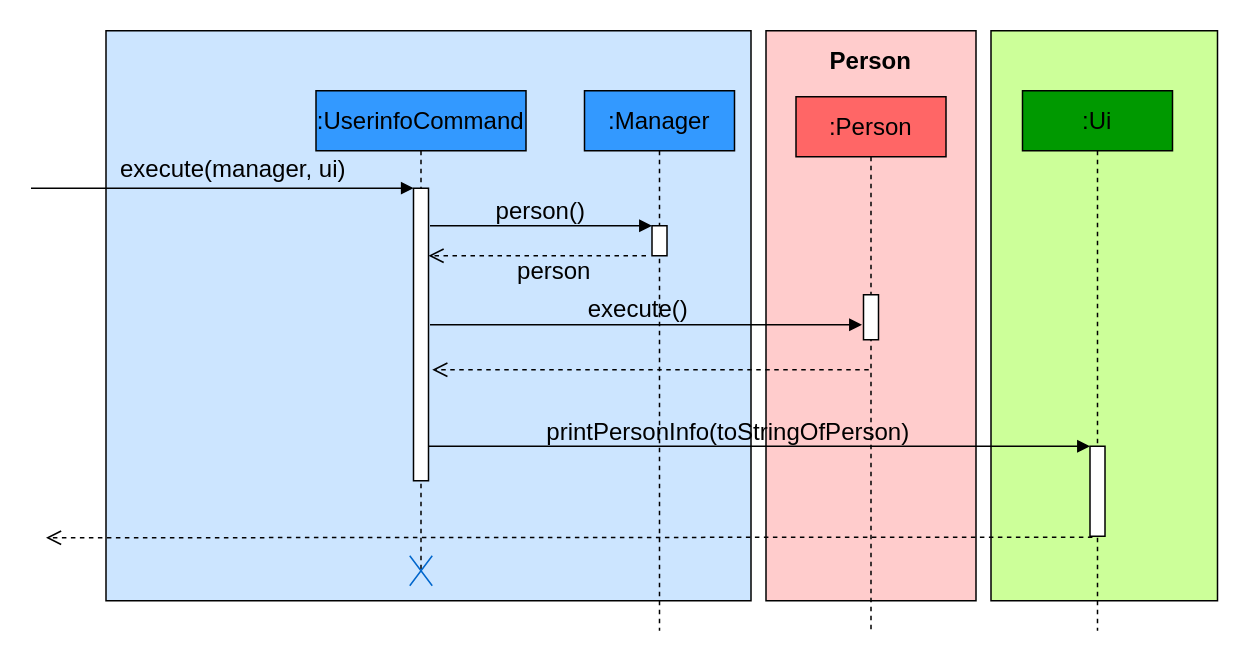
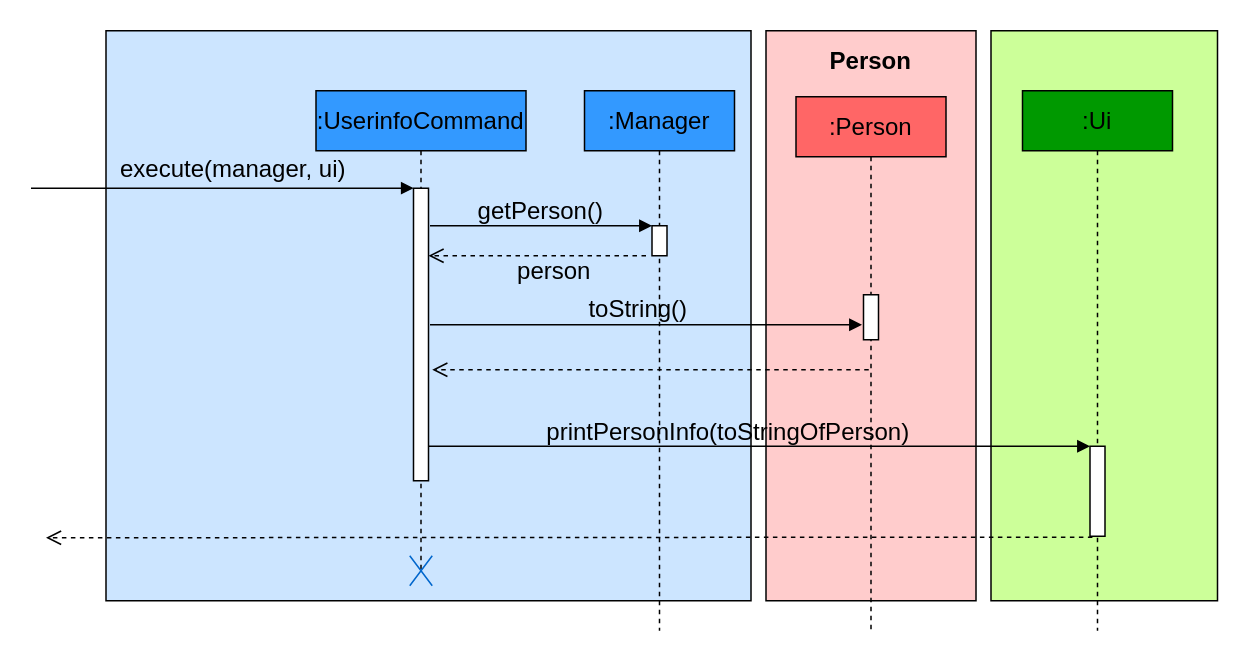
node "person()": label "person()" -> "getPerson()"
node "execute()": label "execute()" -> "toString()"
